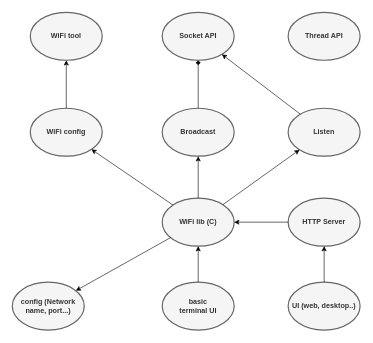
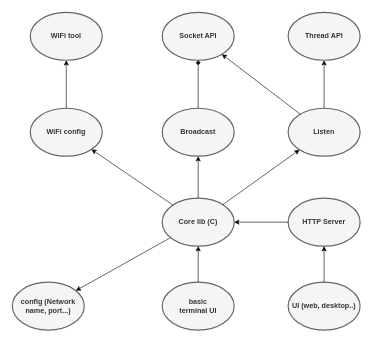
edge "Listen" -> "Thread API": added
node "WiFi lib (C)": label "WiFi lib (C)" -> "Core lib (C)"
